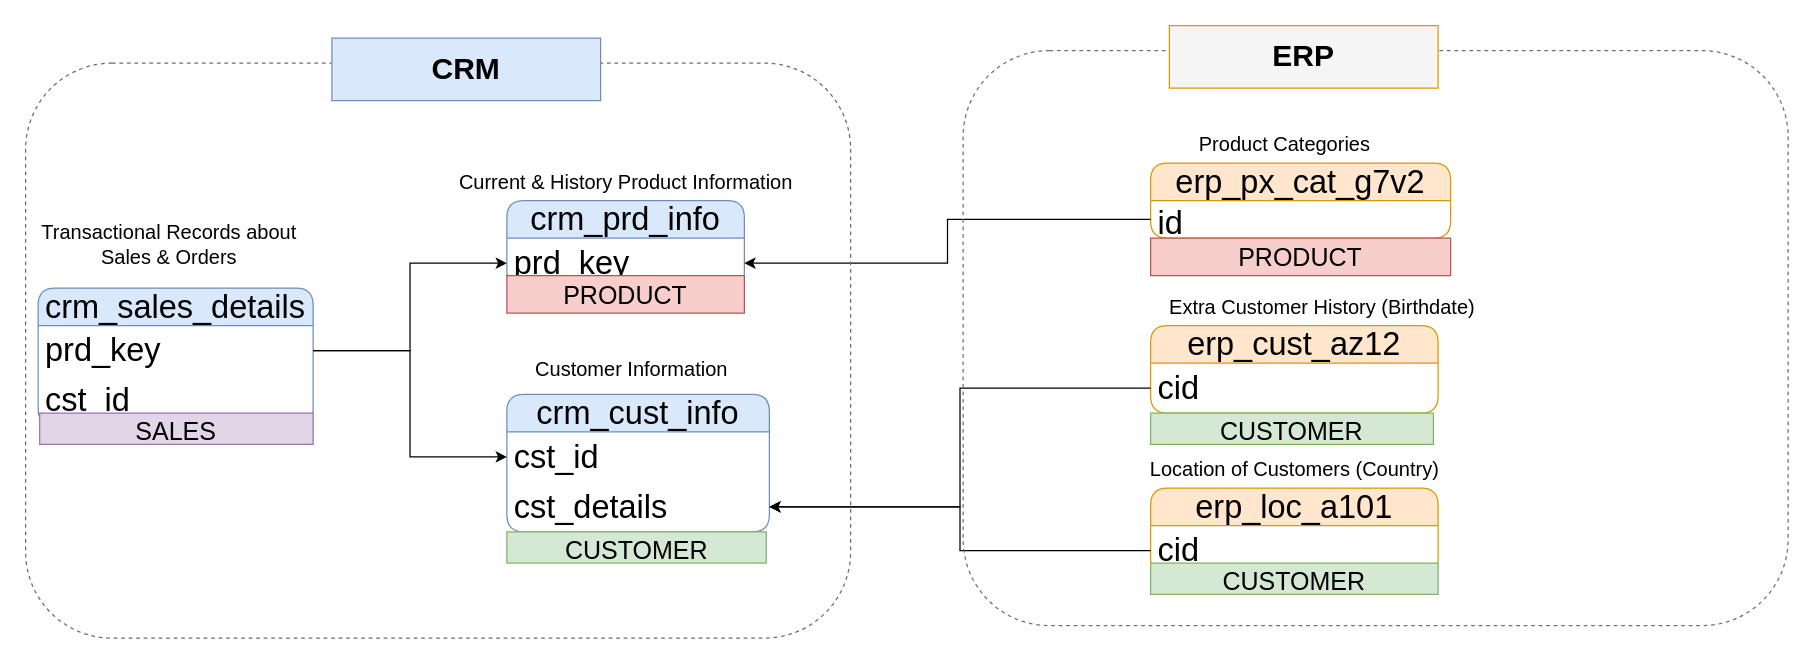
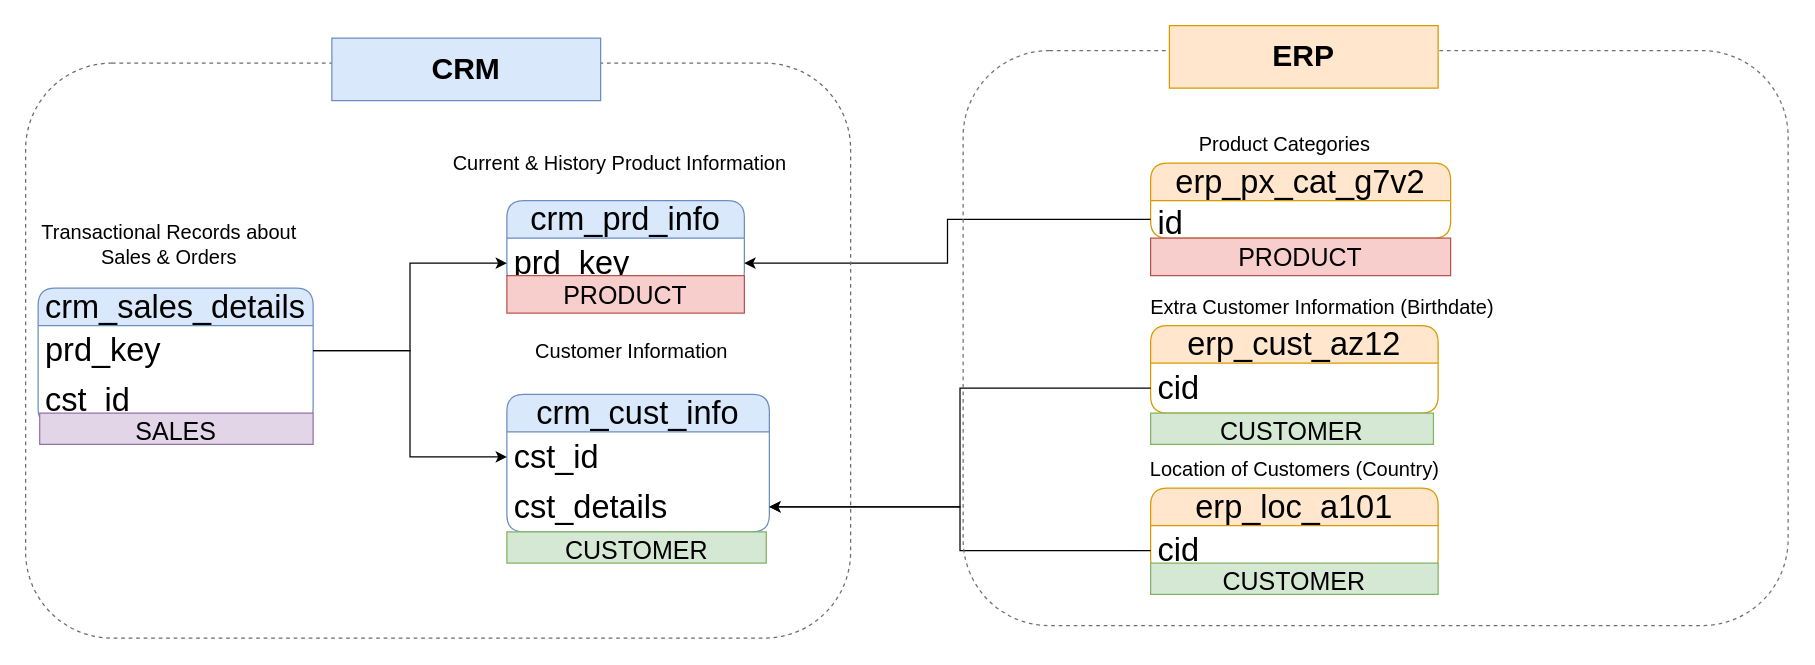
node "ERP": fillcolor #f5f5f5 -> #ffe6cc
node "Current & History Product Information": moved (626, 182) -> (619, 163)
node "Extra Customer History (Birthdate)": label "Extra Customer History (Birthdate)" -> "Extra Customer Information (Birthdate)"
node "Customer Information": moved (632, 369) -> (632, 351)
